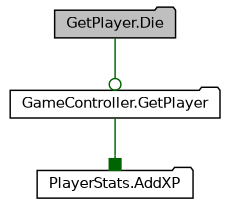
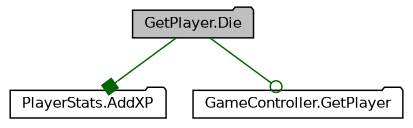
edge "GameController.GetPlayer" -> "PlayerStats.AddXP": now "GetPlayer.Die" -> "PlayerStats.AddXP"
